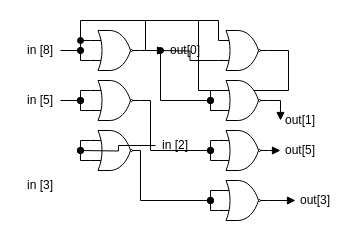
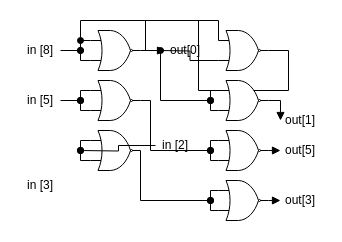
node "out[3]": moved (316, 201) -> (301, 201)
